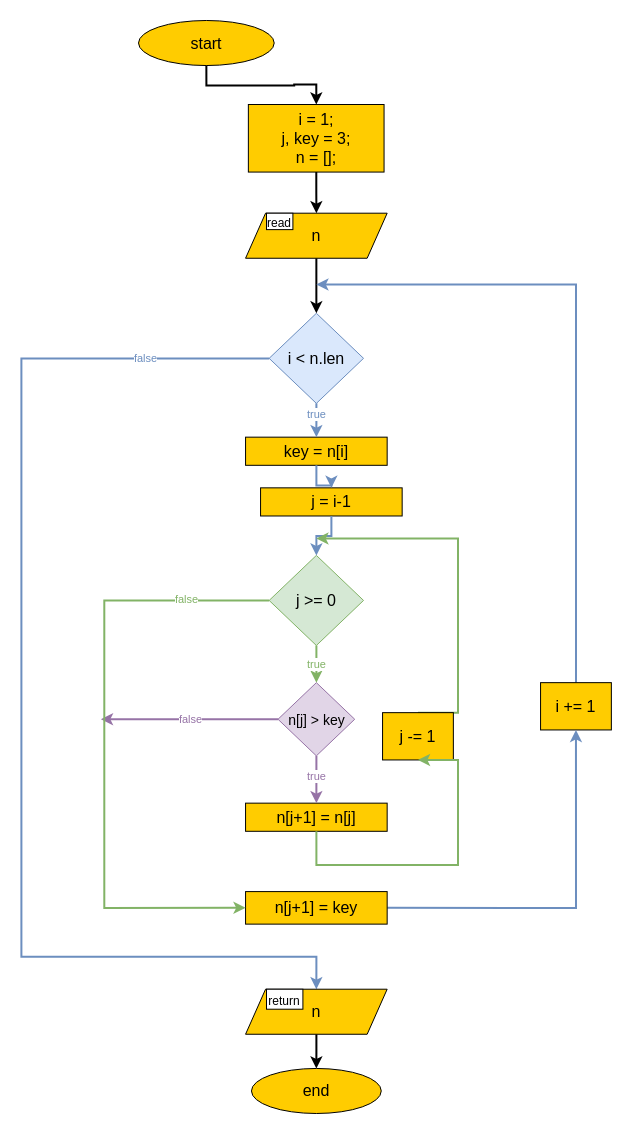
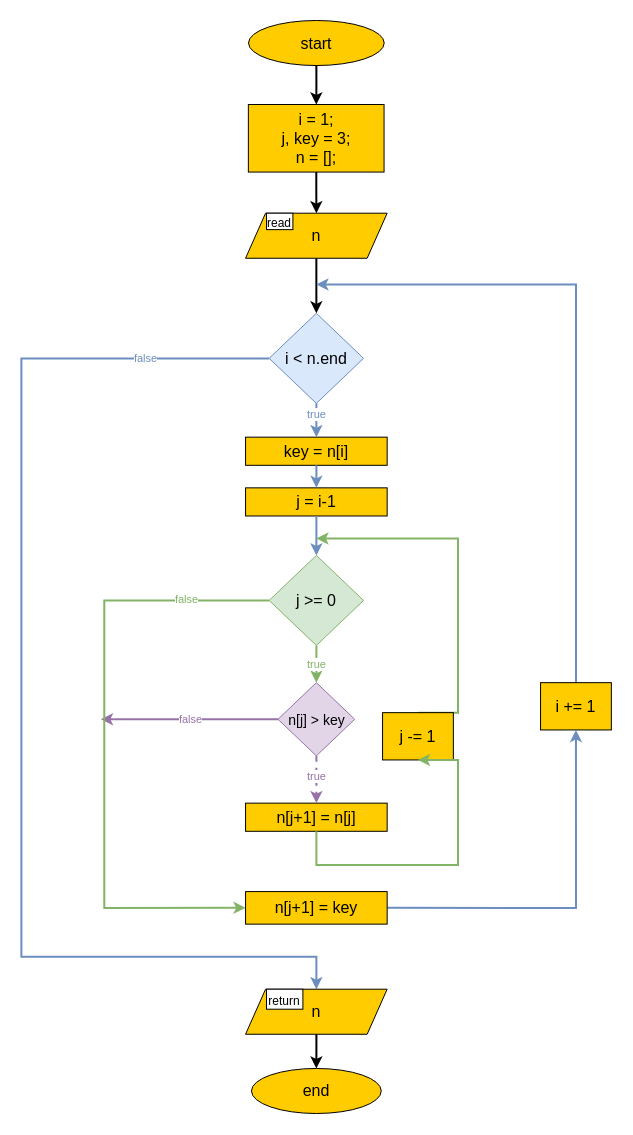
node "start": moved (206, 43) -> (316, 43)
node "i < n.len": label "i < n.len" -> "i < n.end"
node "j = i-1": moved (331, 502) -> (316, 502)
edge "n[j] > key" -> "n[j+1] = n[j]": style solid -> dashed
